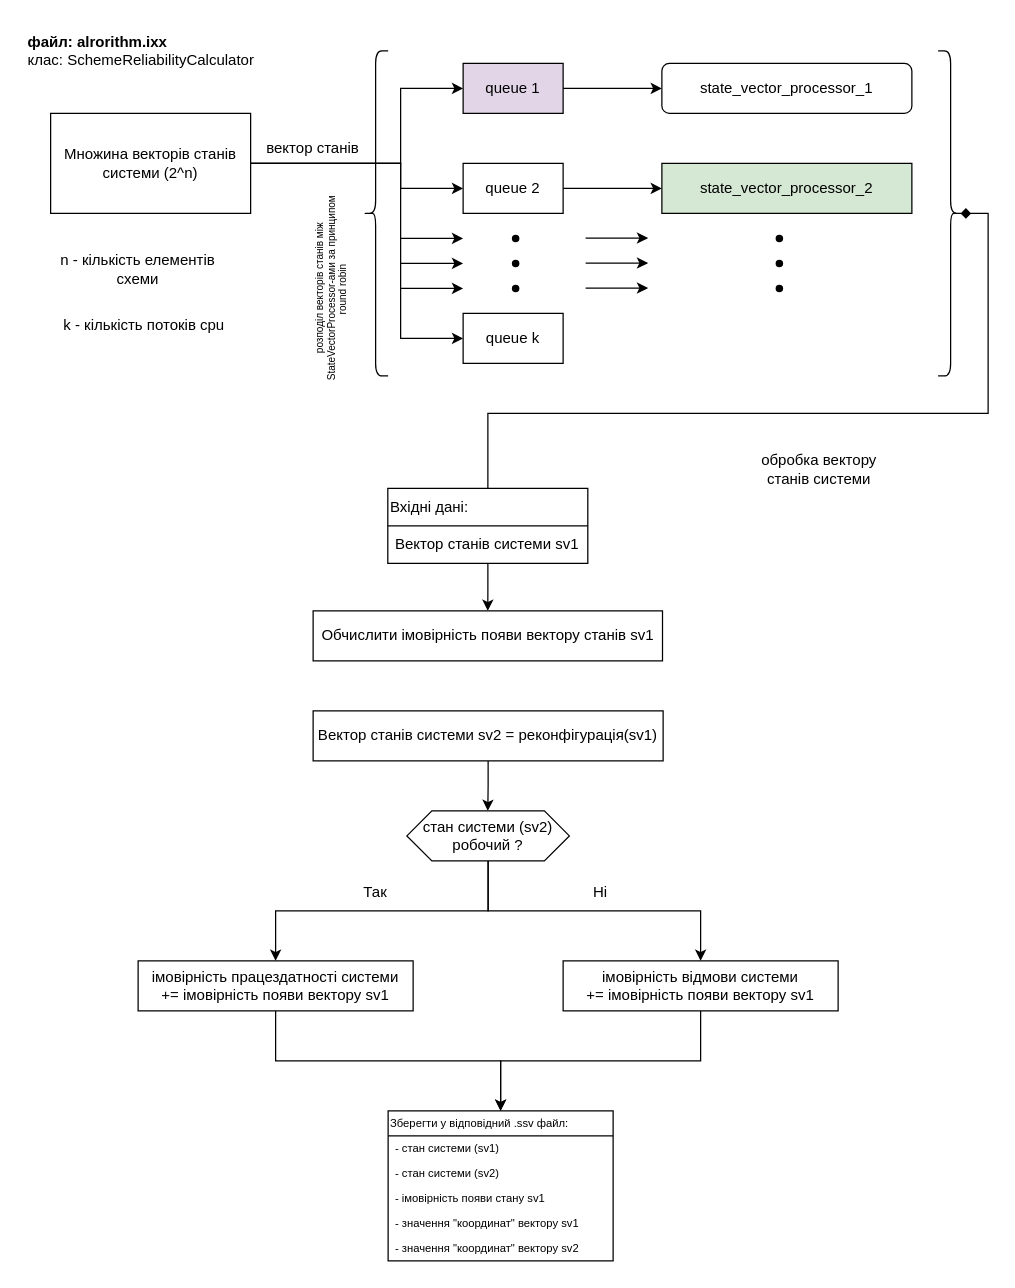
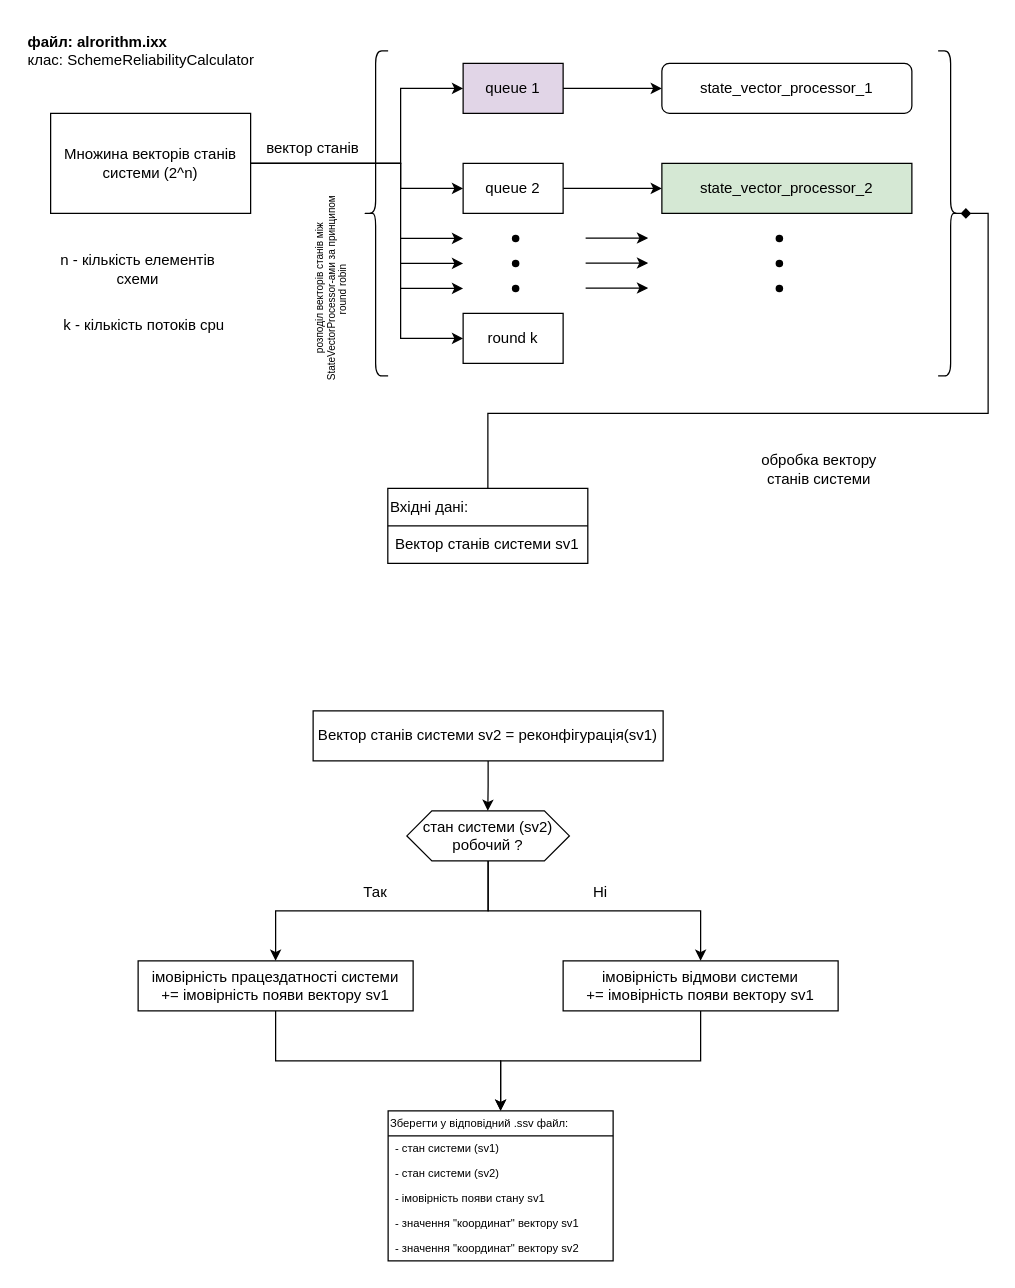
node "queue k": label "queue k" -> "round k"
edge "Вхідні дані:" -> "Обчислити імовірність появи вектору станів sv1": removed
node "Обчислити імовірність появи вектору станів sv1": removed
